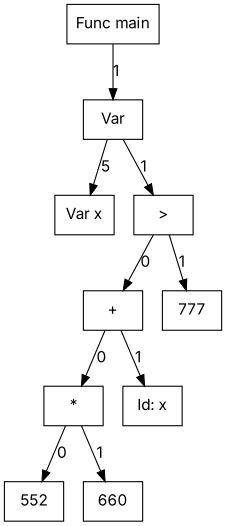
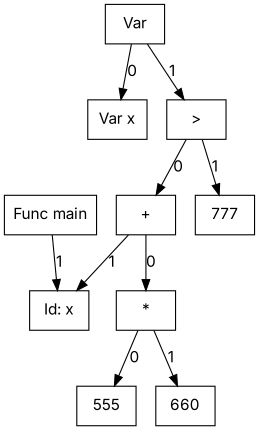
edge "Func main" -> "Var": now "Func main" -> "Id: x"
edge "Var" -> "Var x": label "5" -> "0"
node "552": label "552" -> "555"
